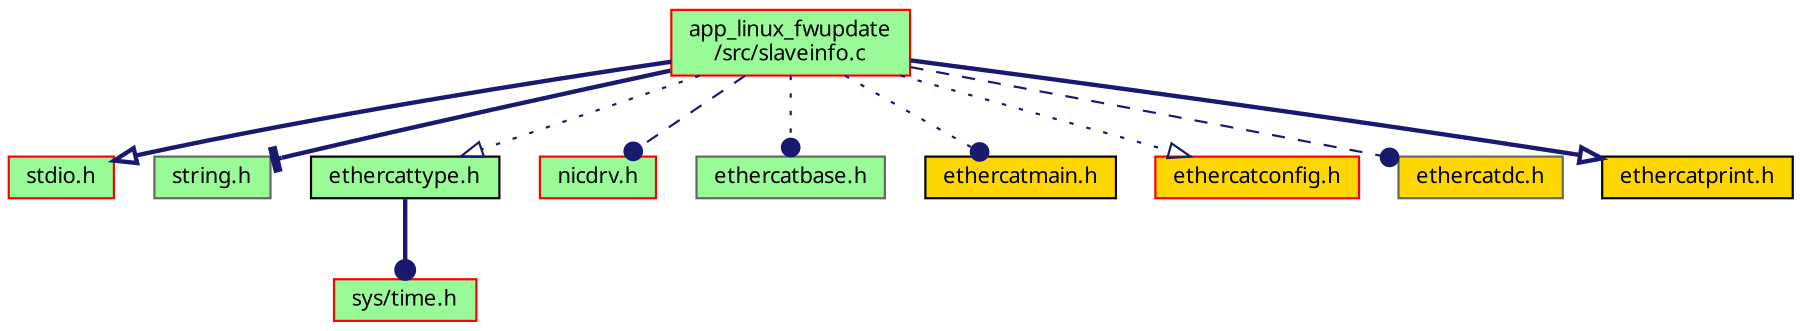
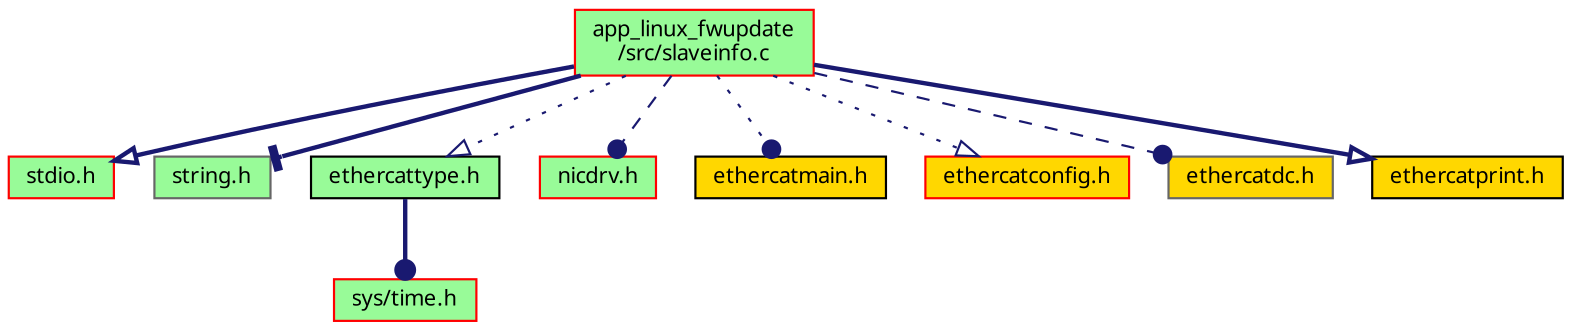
node "ethercatbase.h": removed
